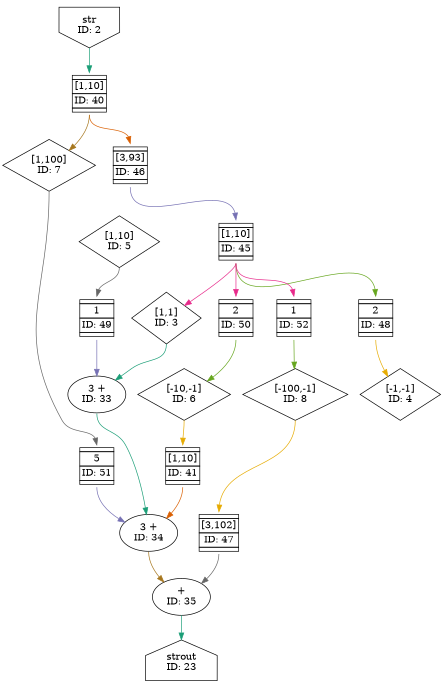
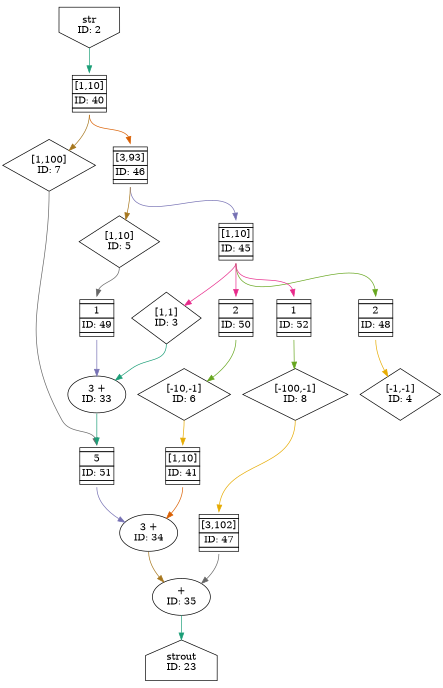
edge "[3,93]" -> "[1,10] ID: 5": added
edge "3 + ID: 33" -> "3 + ID: 34": now "3 + ID: 33" -> "5"
